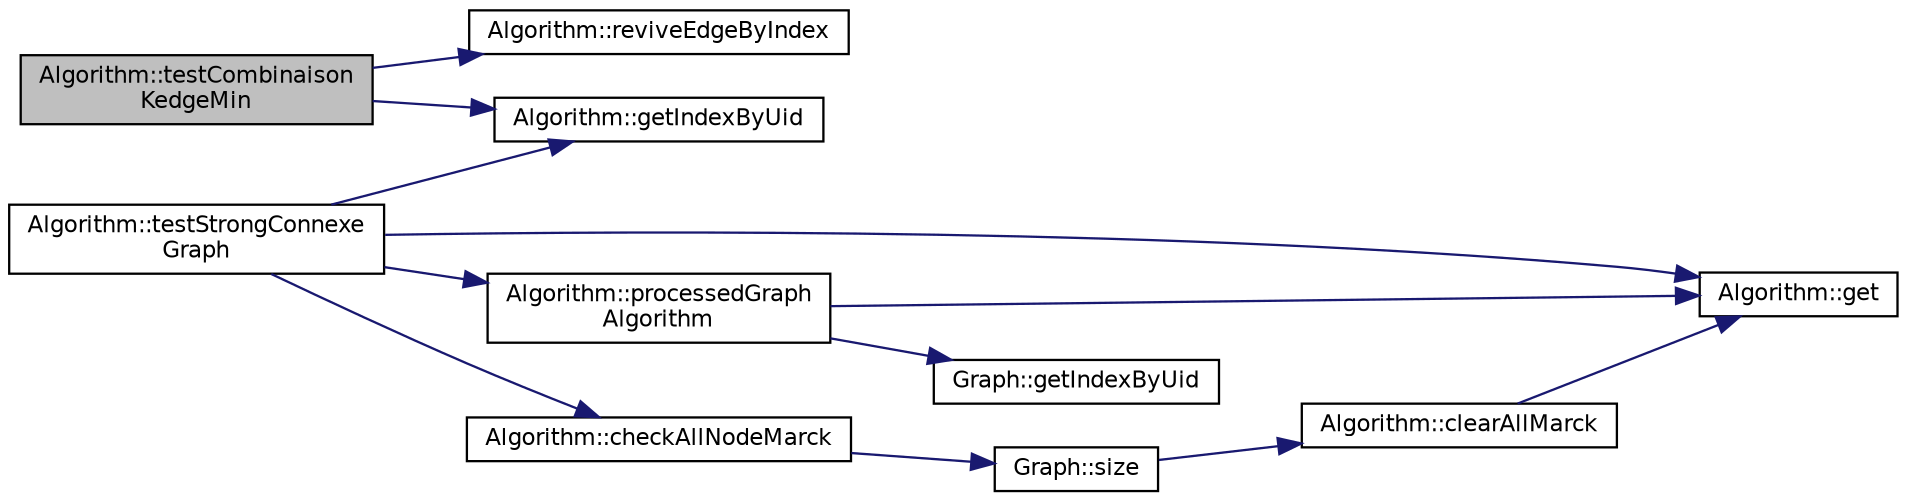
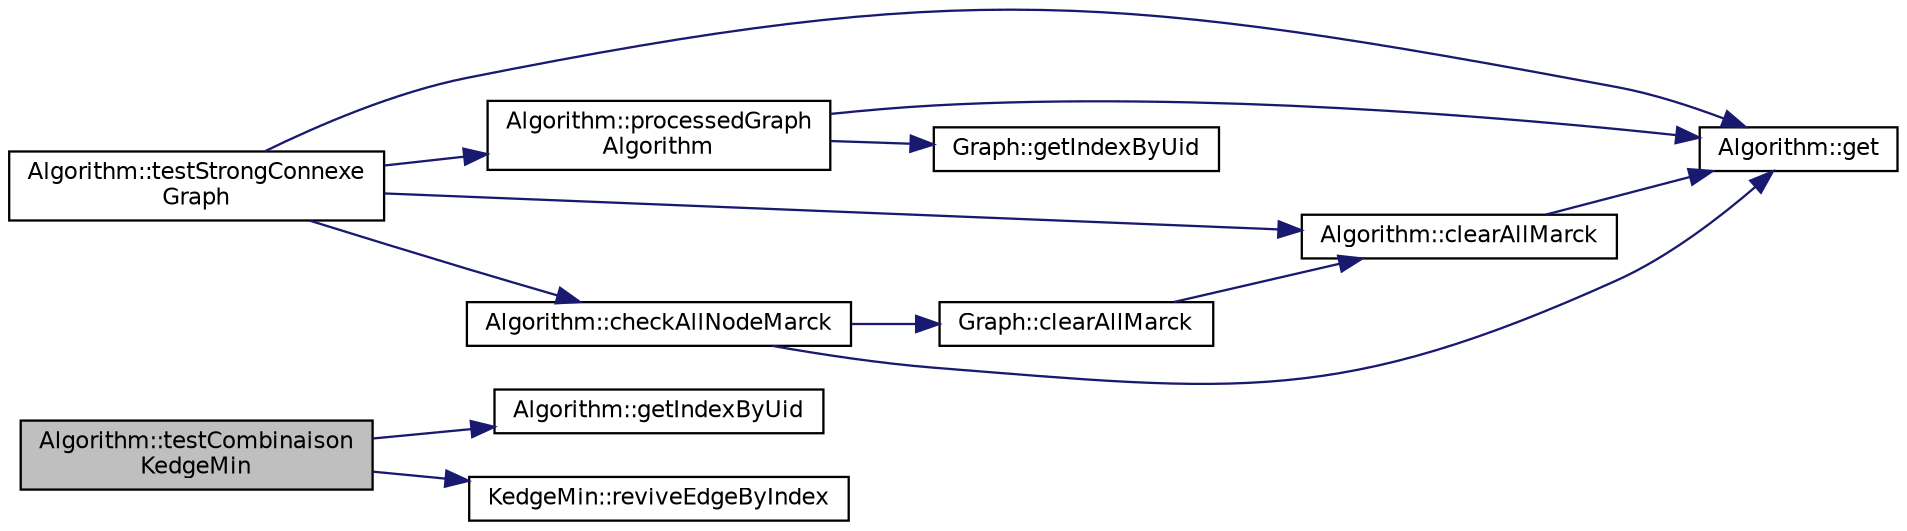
node "Algorithm::reviveEdgeByIndex": label "Algorithm::reviveEdgeByIndex" -> "KedgeMin::reviveEdgeByIndex"
edge "Algorithm::testStrongConnexe Graph" -> "Algorithm::getIndexByUid": now "Algorithm::testStrongConnexe Graph" -> "Algorithm::clearAllMarck"
edge "Algorithm::checkAllNodeMarck" -> "Algorithm::get": added
node "Graph::size": label "Graph::size" -> "Graph::clearAllMarck"
